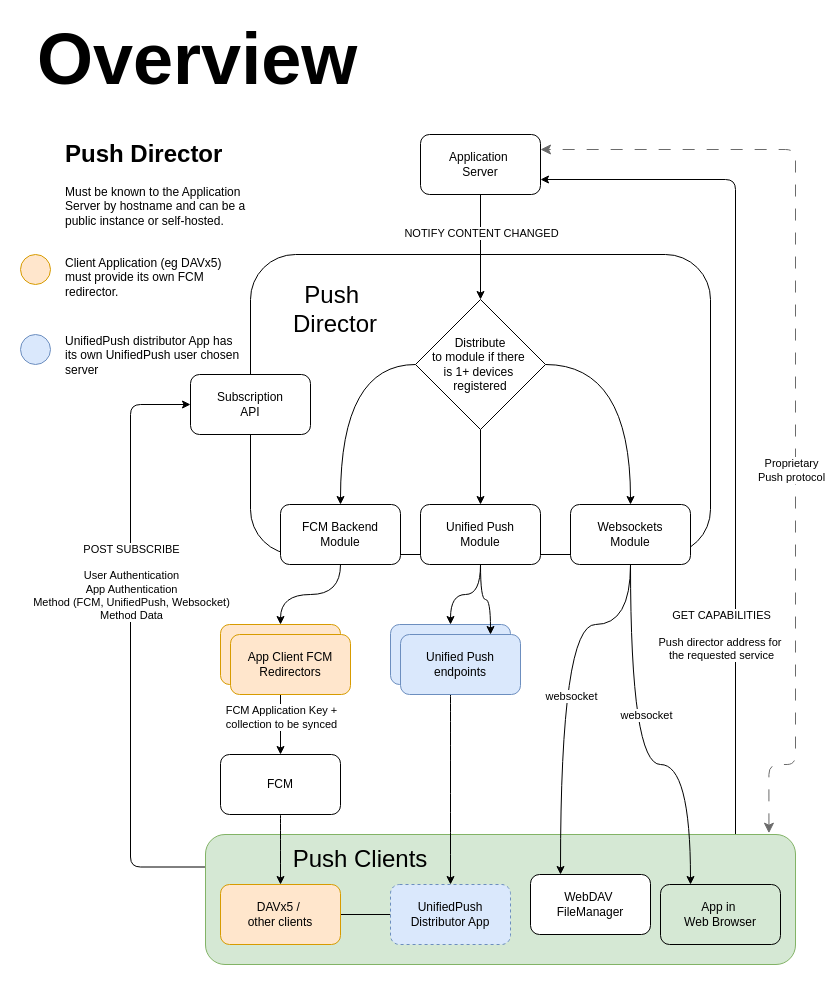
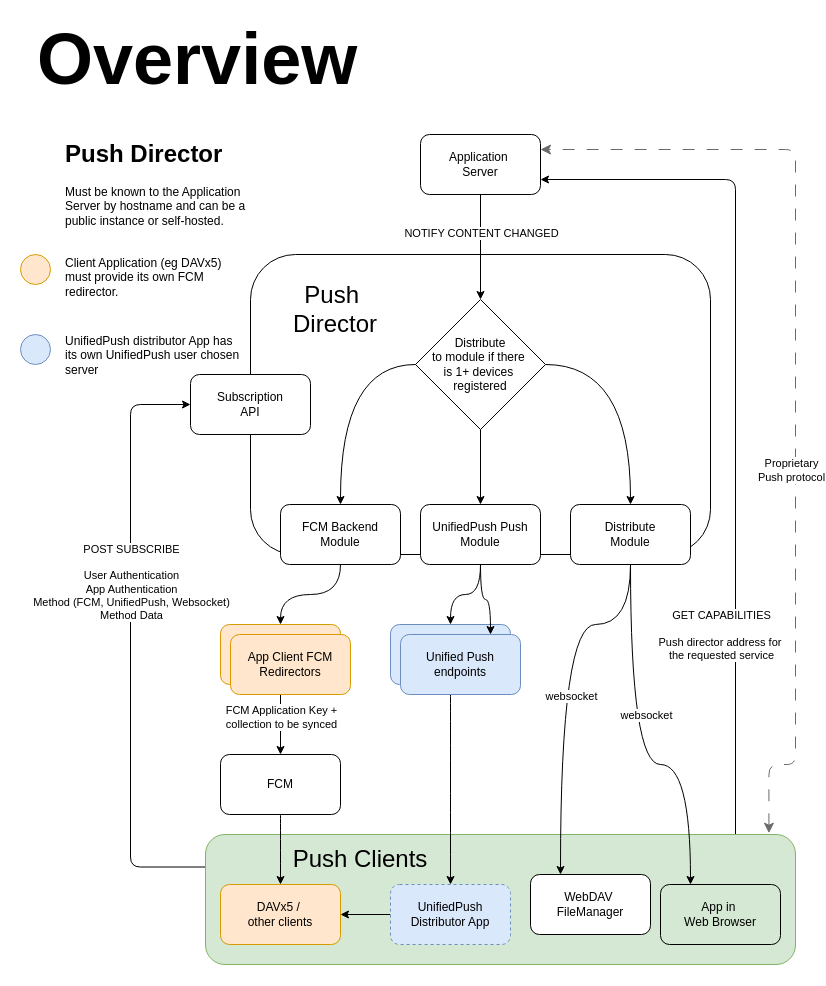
node "Unified Push Module": label "Unified Push Module" -> "UnifiedPush Push Module"
node "Websockets Module": label "Websockets Module" -> "Distribute Module"
edge "DAVx5 / other clients" -- "UnifiedPush Distributor App": arrowhead none -> classic
